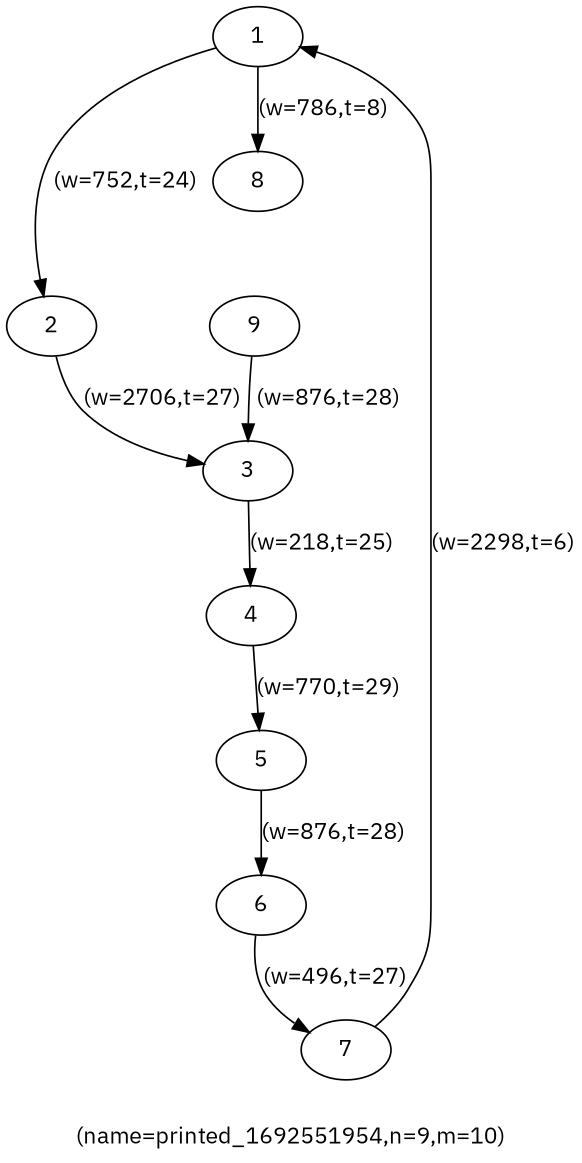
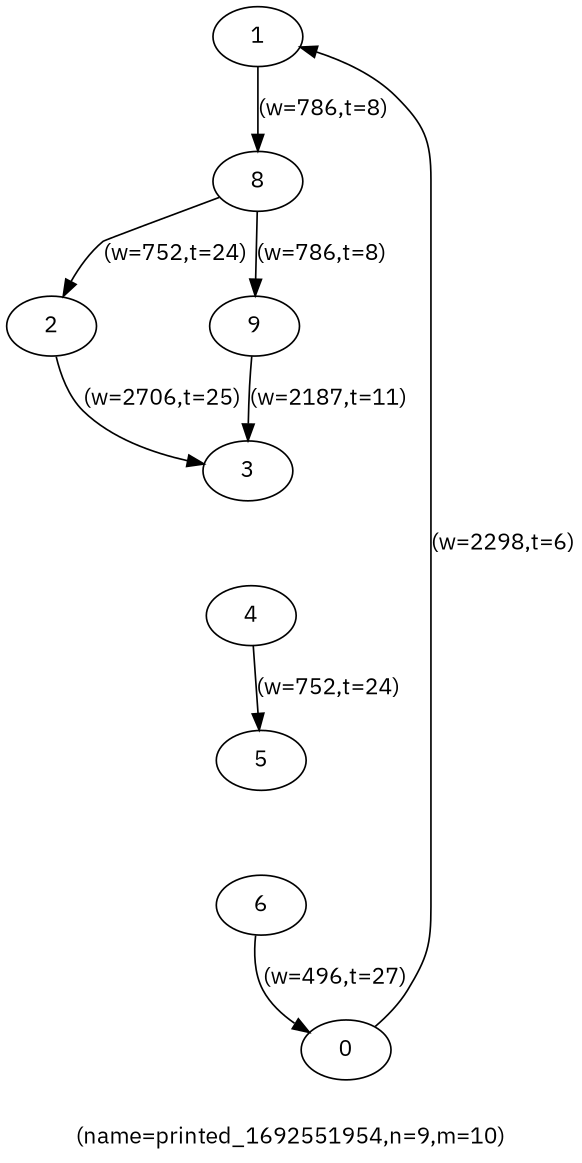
edge "1" -> "2": now "8" -> "2"
edge "8" -> "9": added, label "(w=786,t=8)"
edge "2" -> "3": label "(w=2706,t=27)" -> "(w=2706,t=25)"
edge "9" -> "3": label "(w=876,t=28)" -> "(w=2187,t=11)"
edge "3" -> "4": removed, label "(w=218,t=25)"
edge "4" -> "5": label "(w=770,t=29)" -> "(w=752,t=24)"
edge "5" -> "6": removed, label "(w=876,t=28)"
node "7": label "7" -> "0"
